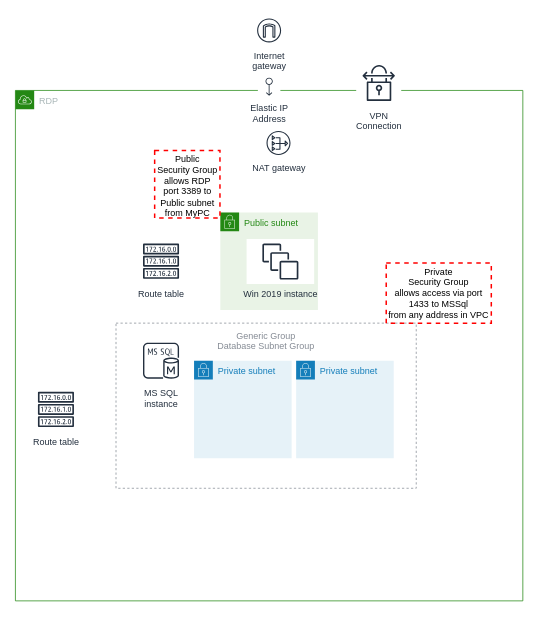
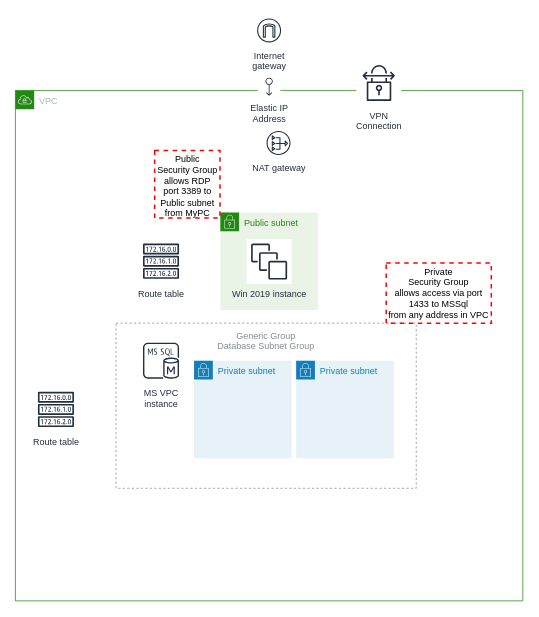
node "RDP": label "RDP" -> "VPC"
node "Win 2019 instance": size 68x45 -> 45x45
node "MS SQL instance": label "MS SQL instance" -> "MS VPC instance"
